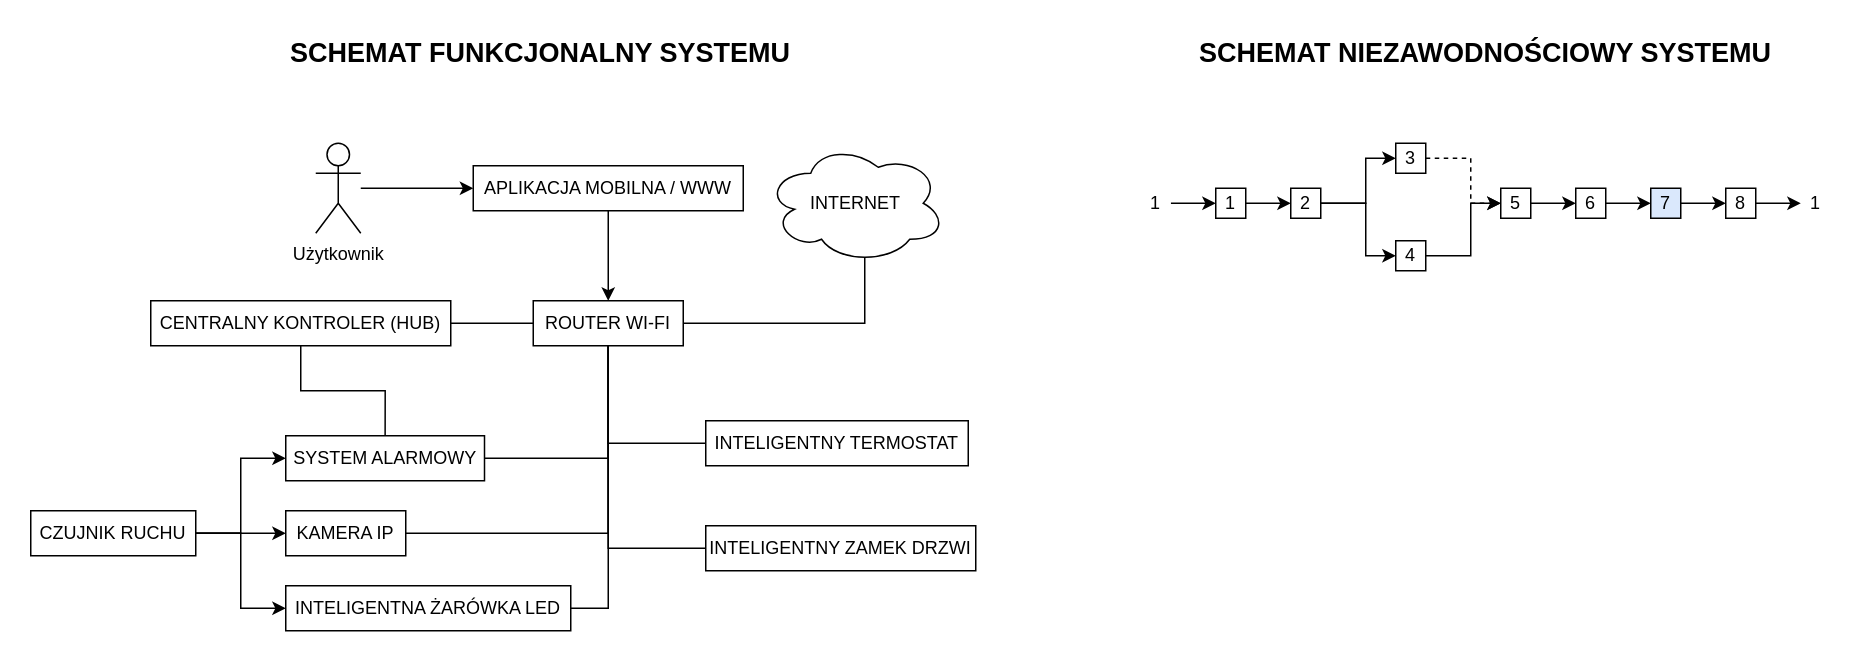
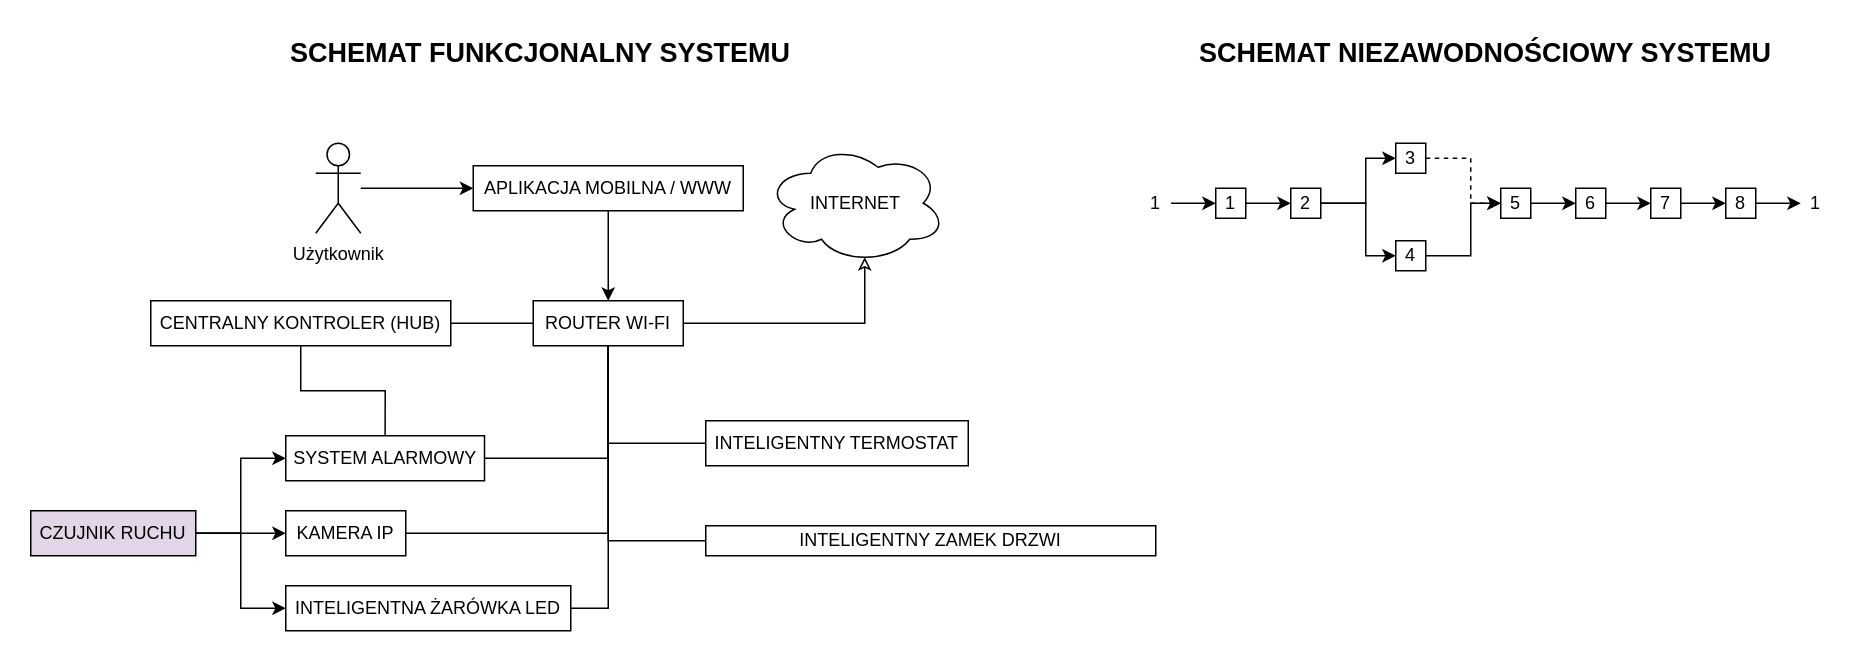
node "7": fillcolor #dae8fc -> #ffffff
edge "INTERNET" -- "ROUTER WI-FI": arrowhead none -> classic
node "CZUJNIK RUCHU": fillcolor #ffffff -> #e1d5e7
node "INTELIGENTNY ZAMEK DRZWI": size 270x45 -> 450x30
